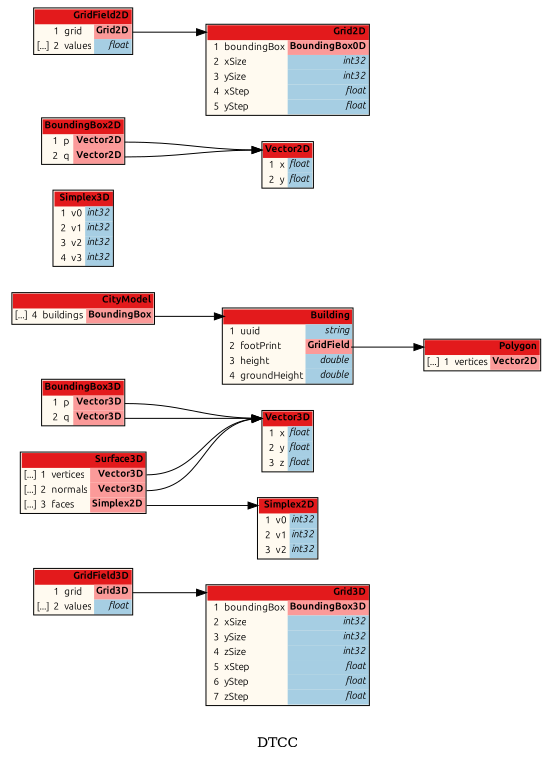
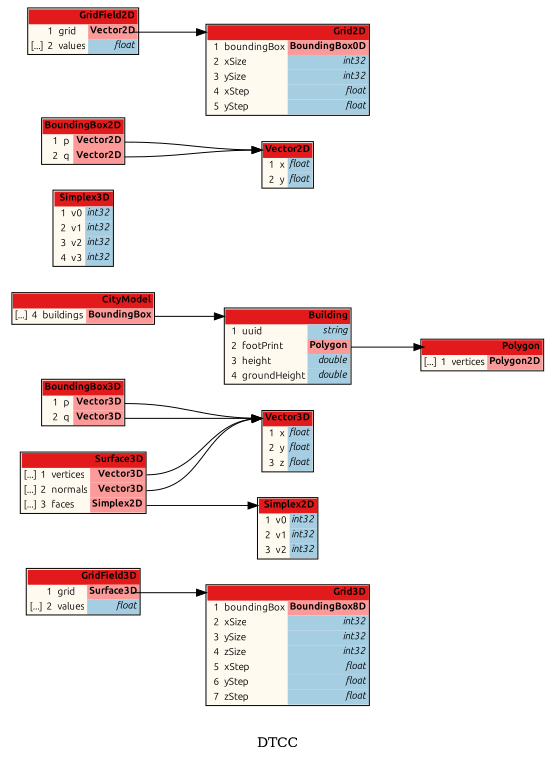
node "GridField2D": text "Grid2D" -> "Vector2D"
node "Building": text "GridField" -> "Polygon"
node "Polygon": text "Vector2D" -> "Polygon2D"
node "GridField3D": text "Grid3D" -> "Surface3D"
node "Grid3D": text "BoundingBox3D" -> "BoundingBox8D"
